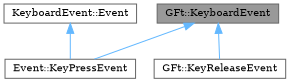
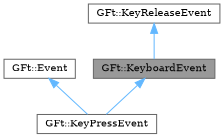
node "KeyboardEvent::Event": label "KeyboardEvent::Event" -> "GFt::Event"
edge "GFt::KeyReleaseEvent" -> "GFt::KeyboardEvent": reversed
node "Event::KeyPressEvent": label "Event::KeyPressEvent" -> "GFt::KeyPressEvent"
